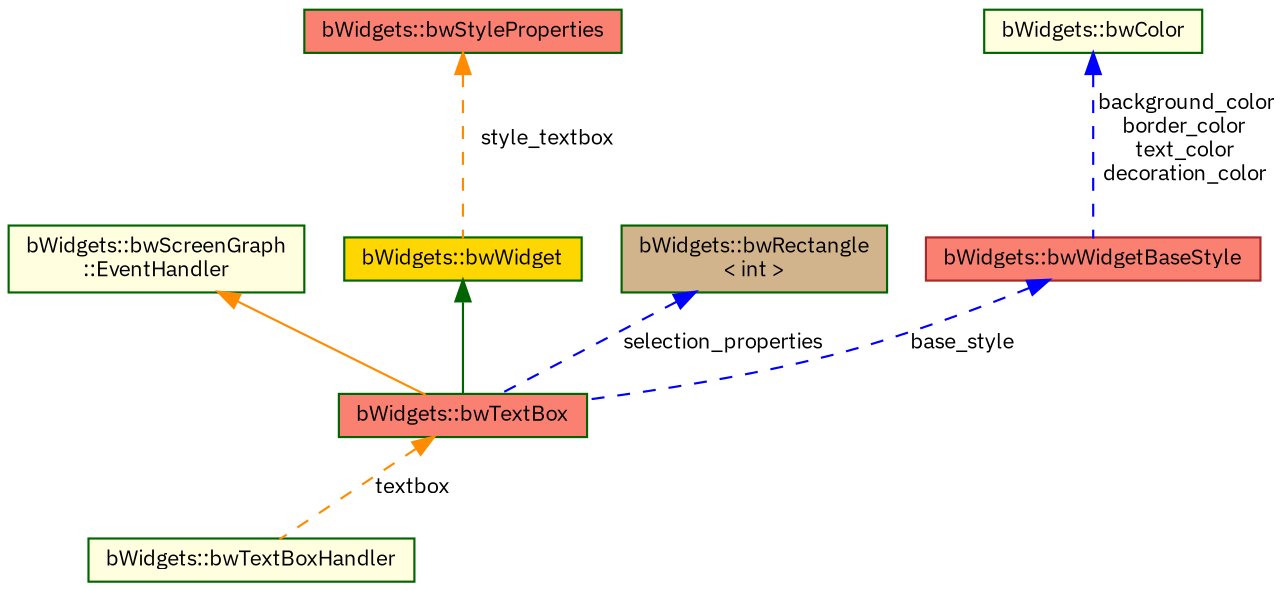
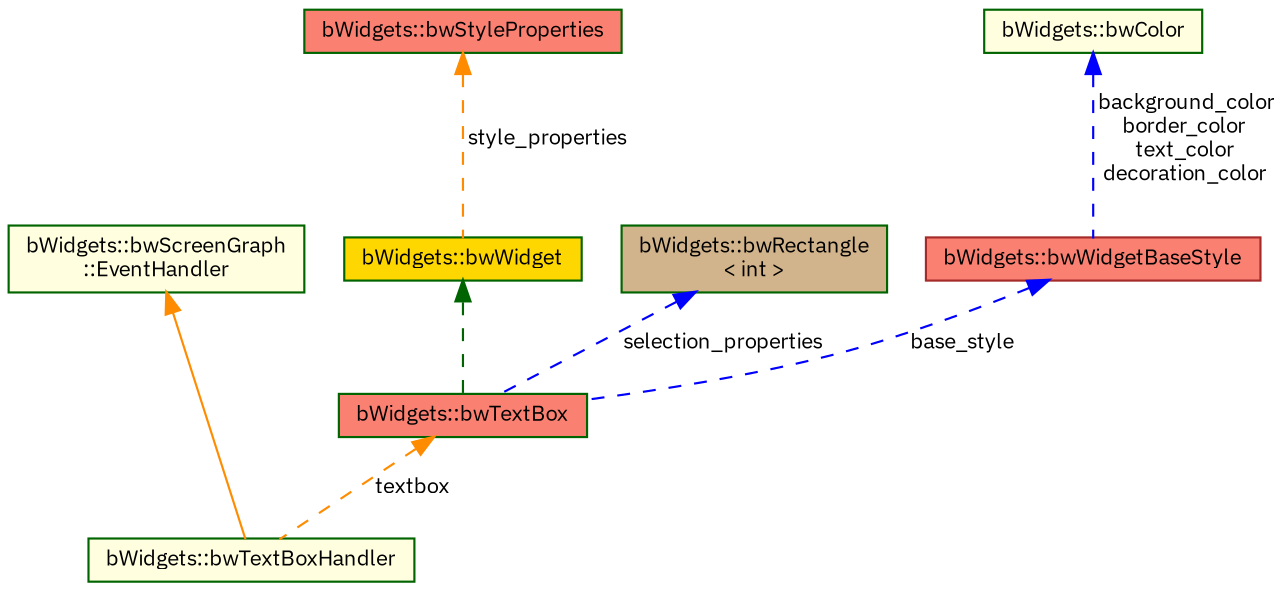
edge "bWidgets::bwWidget" -> "bWidgets::bwStyleProperties": label " style_textbox" -> " style_properties"
edge "bWidgets::bwTextBox" -> "bWidgets::bwScreenGraph ::EventHandler": now "bWidgets::bwTextBoxHandler" -> "bWidgets::bwScreenGraph ::EventHandler"
edge "bWidgets::bwTextBox" -> "bWidgets::bwWidget": style solid -> dashed
